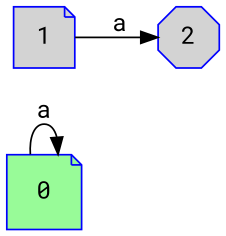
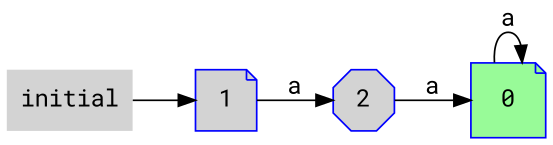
node "initial": added
edge "2" -> "0": added, label "a"
